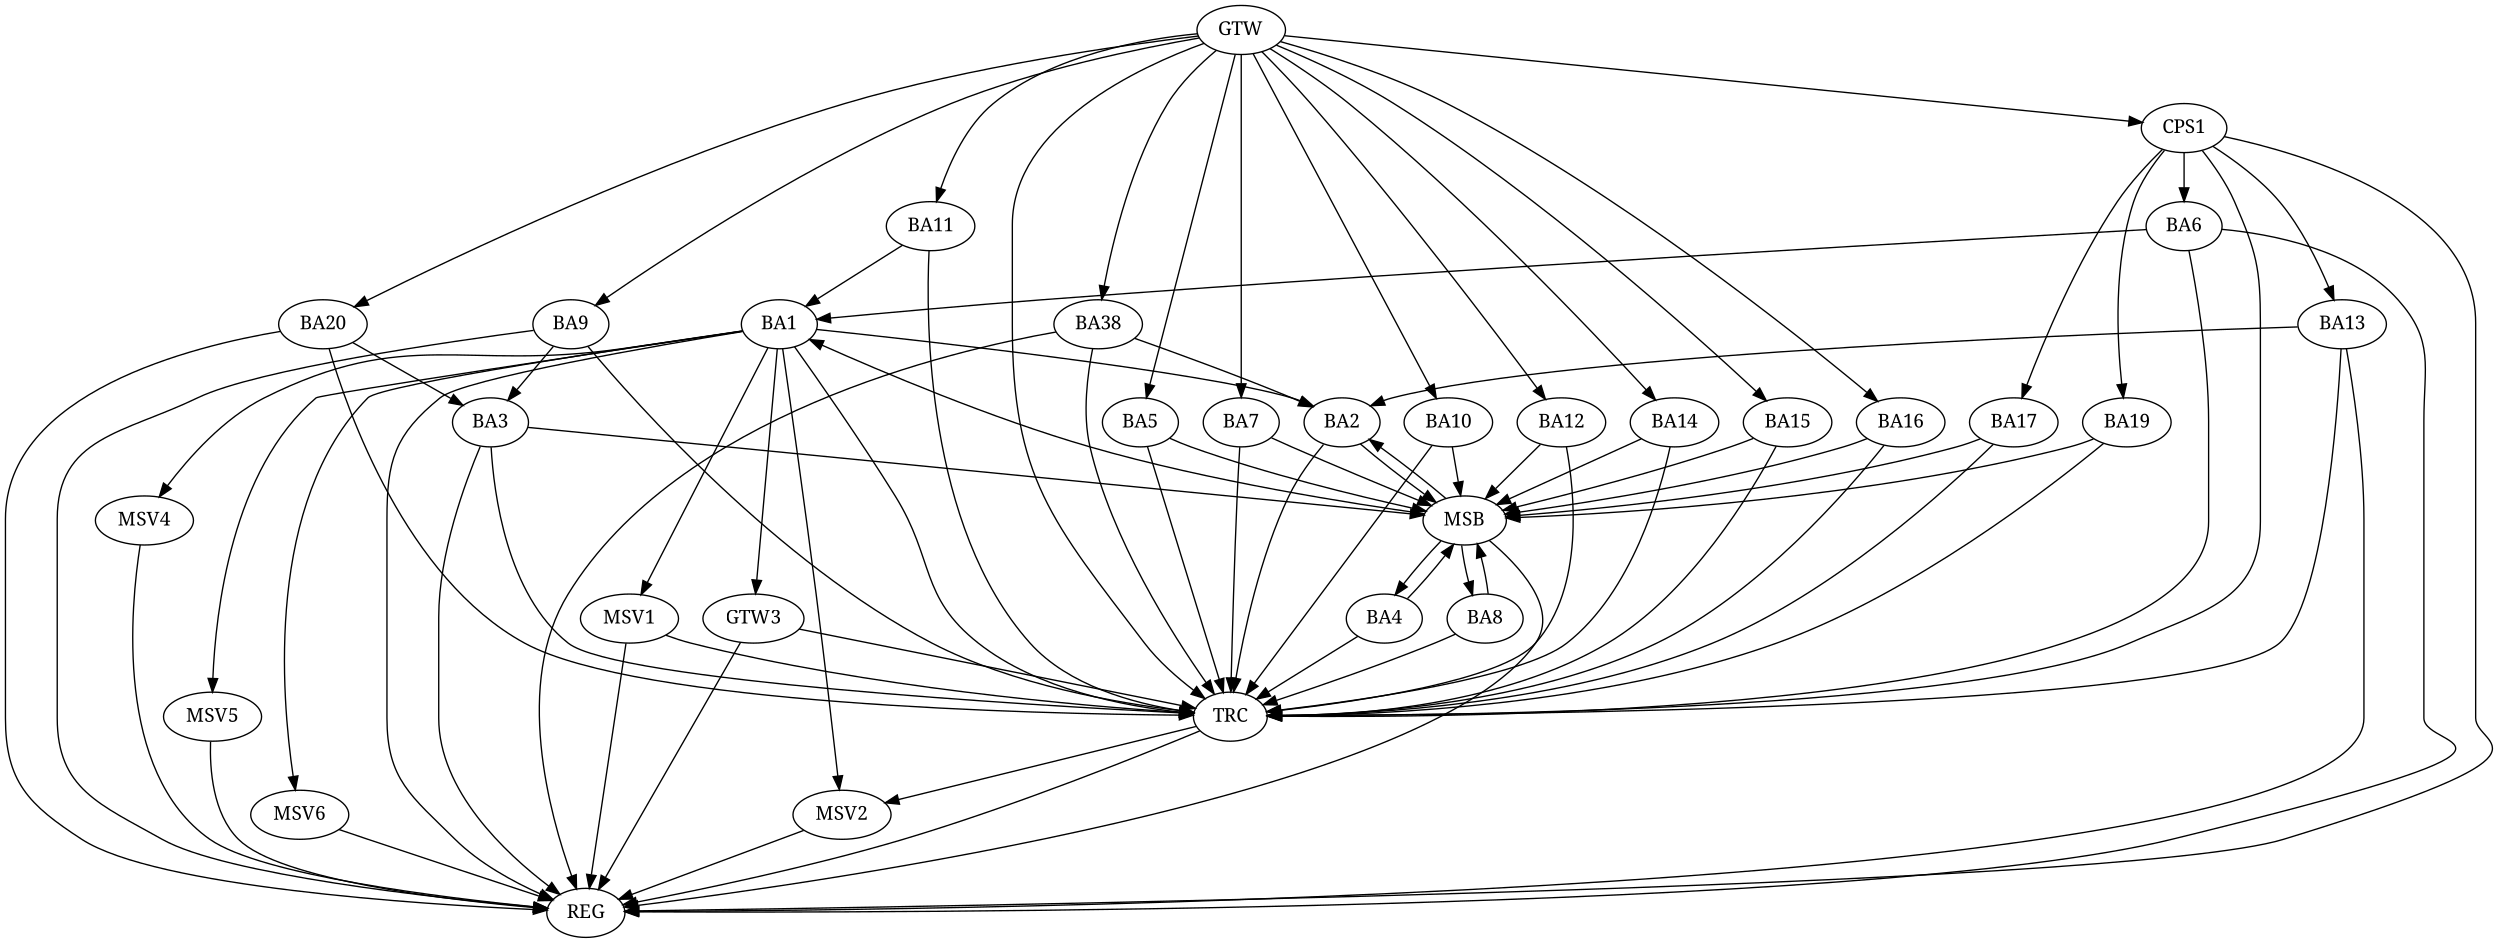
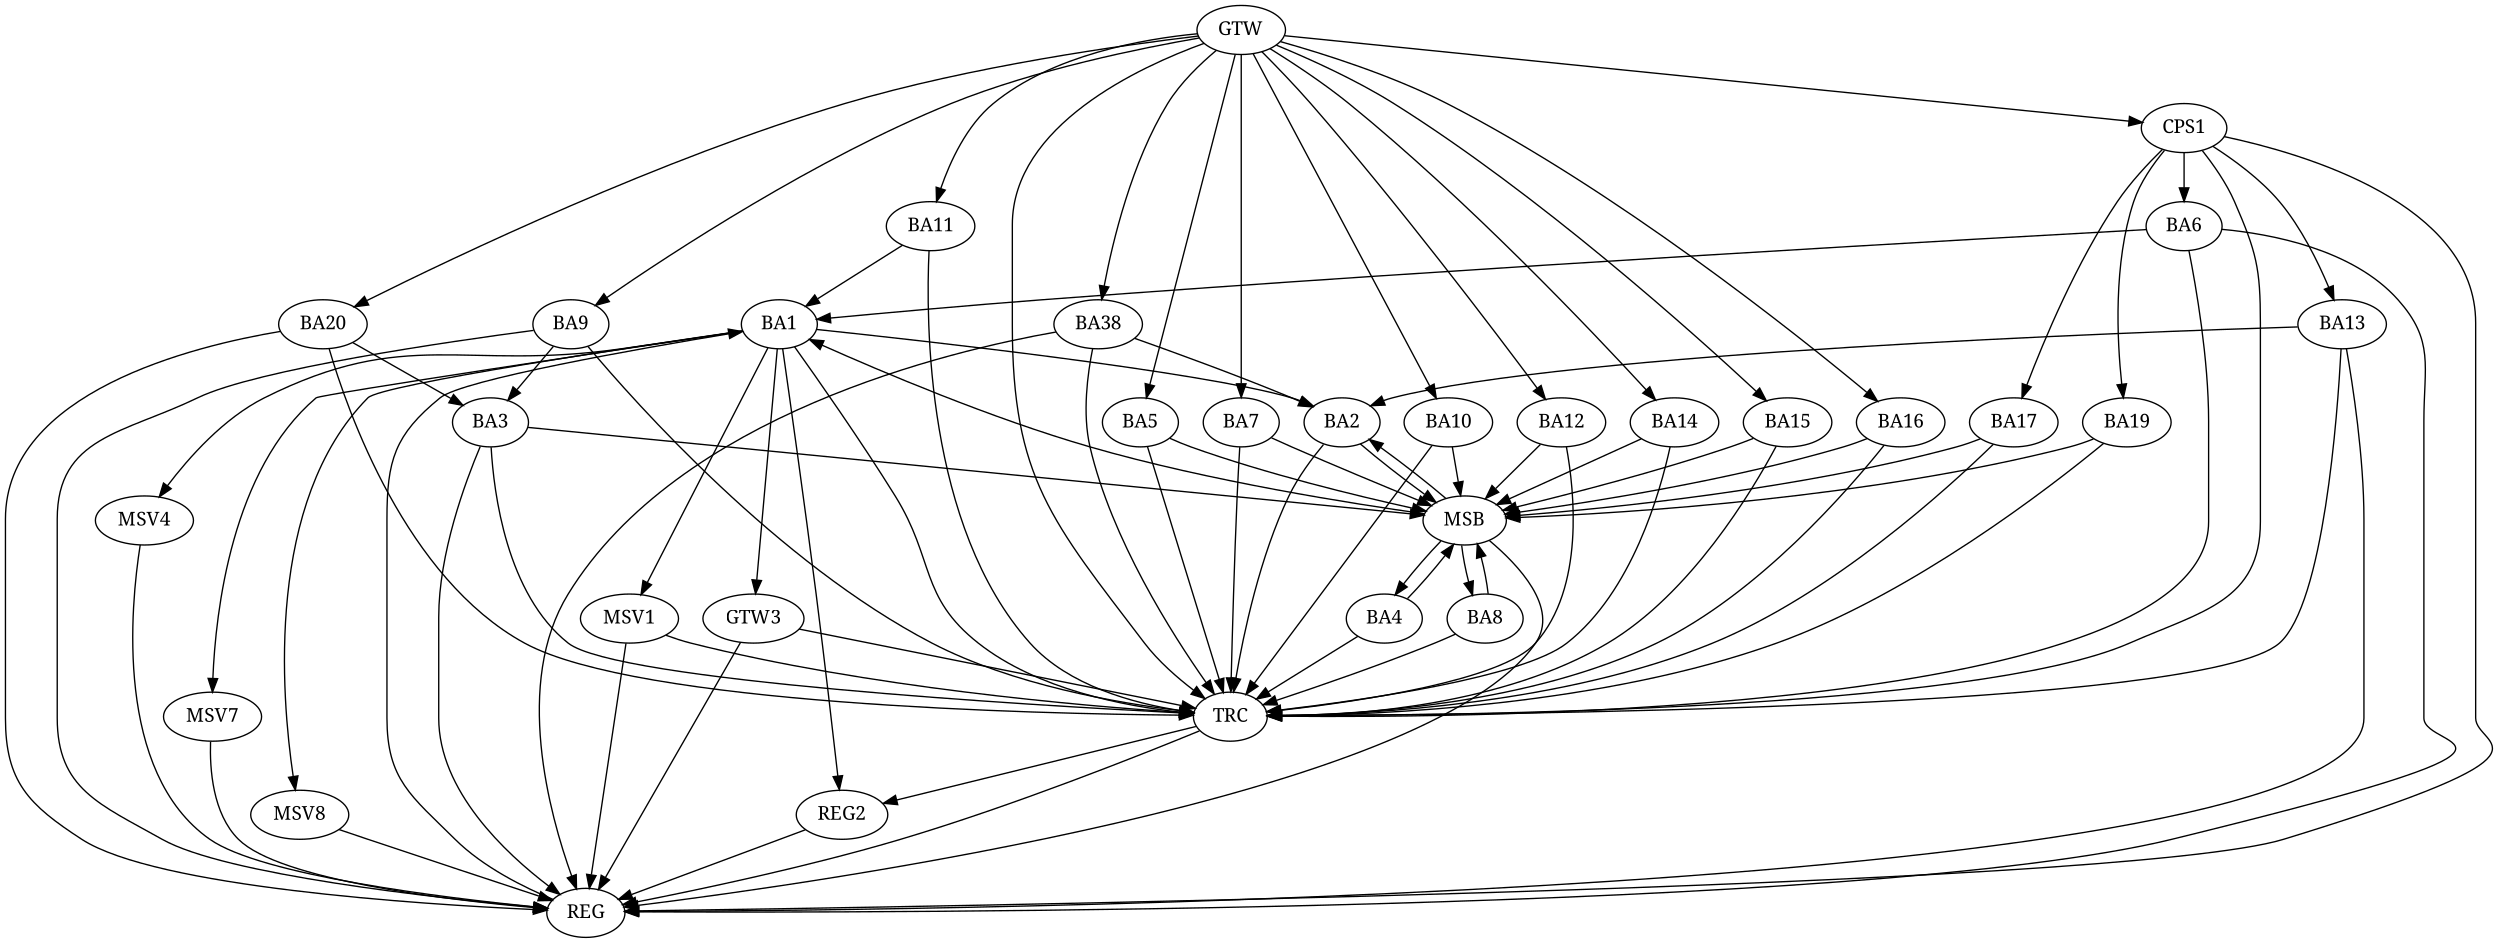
edge "BA1" -> "REG": reversed
node "MSV5": label "MSV5" -> "MSV7"
node "MSV6": label "MSV6" -> "MSV8"
node "MSV2": label "MSV2" -> "REG2"
